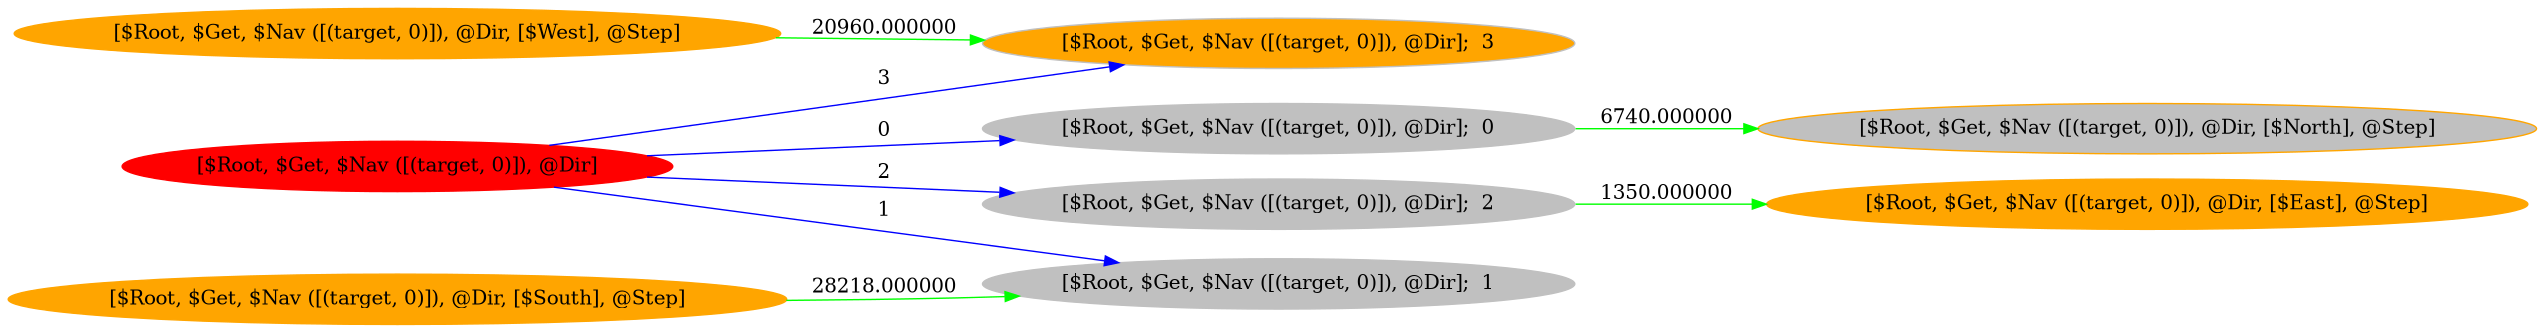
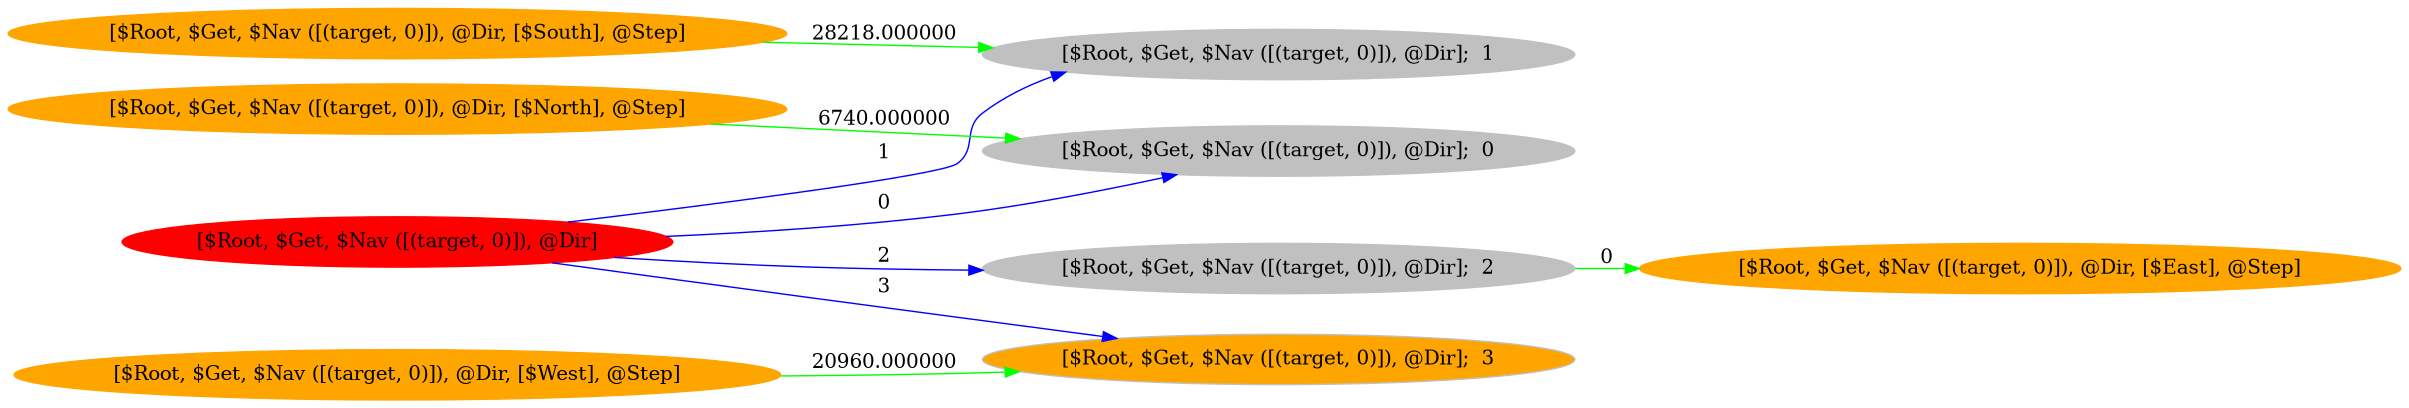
edge "[$Root, $Get, $Nav ([(target, 0)]), @Dir];  0" -> "[$Root, $Get, $Nav ([(target, 0)]), @Dir, [$North], @Step]": reversed
node "[$Root, $Get, $Nav ([(target, 0)]), @Dir, [$North], @Step]": fillcolor gray -> orange
edge "[$Root, $Get, $Nav ([(target, 0)]), @Dir];  2" -> "[$Root, $Get, $Nav ([(target, 0)]), @Dir, [$East], @Step]": label "1350.000000" -> "0"
